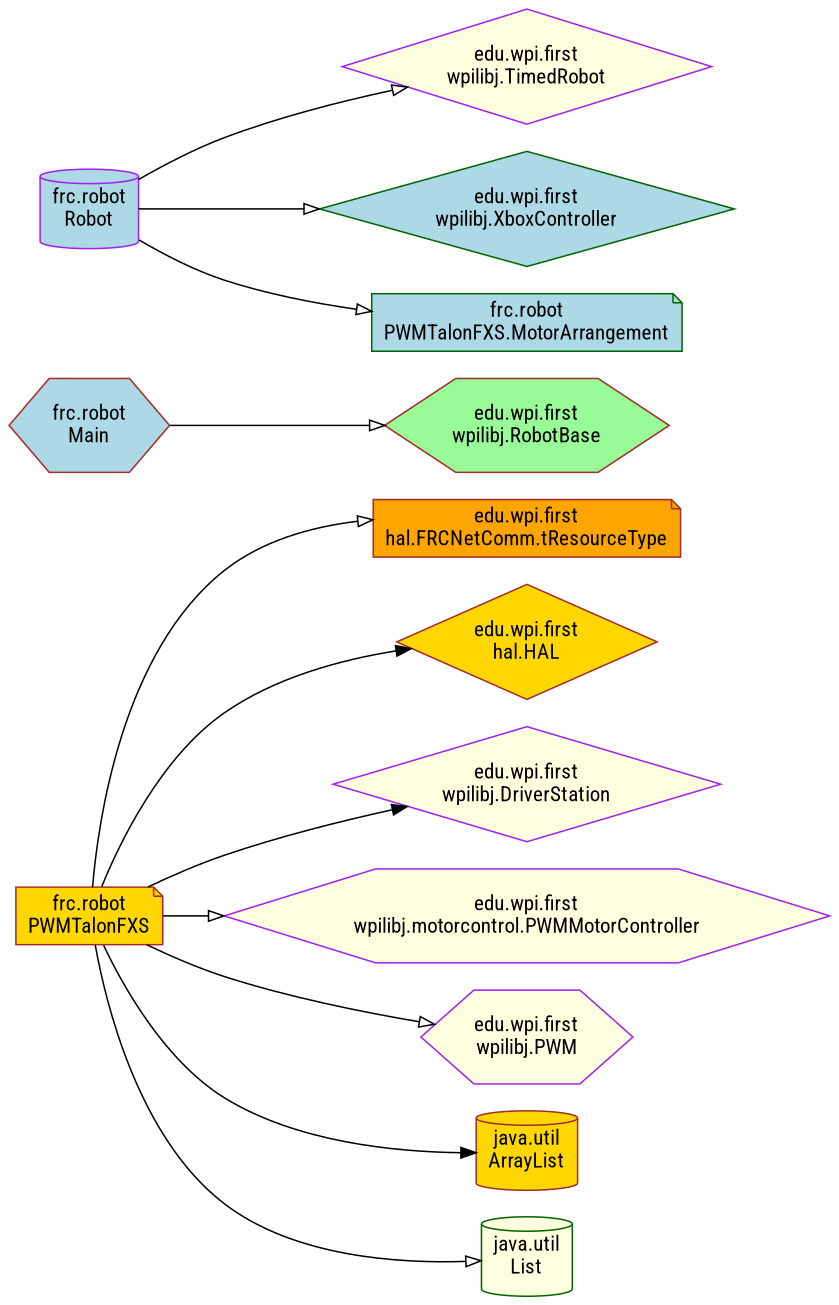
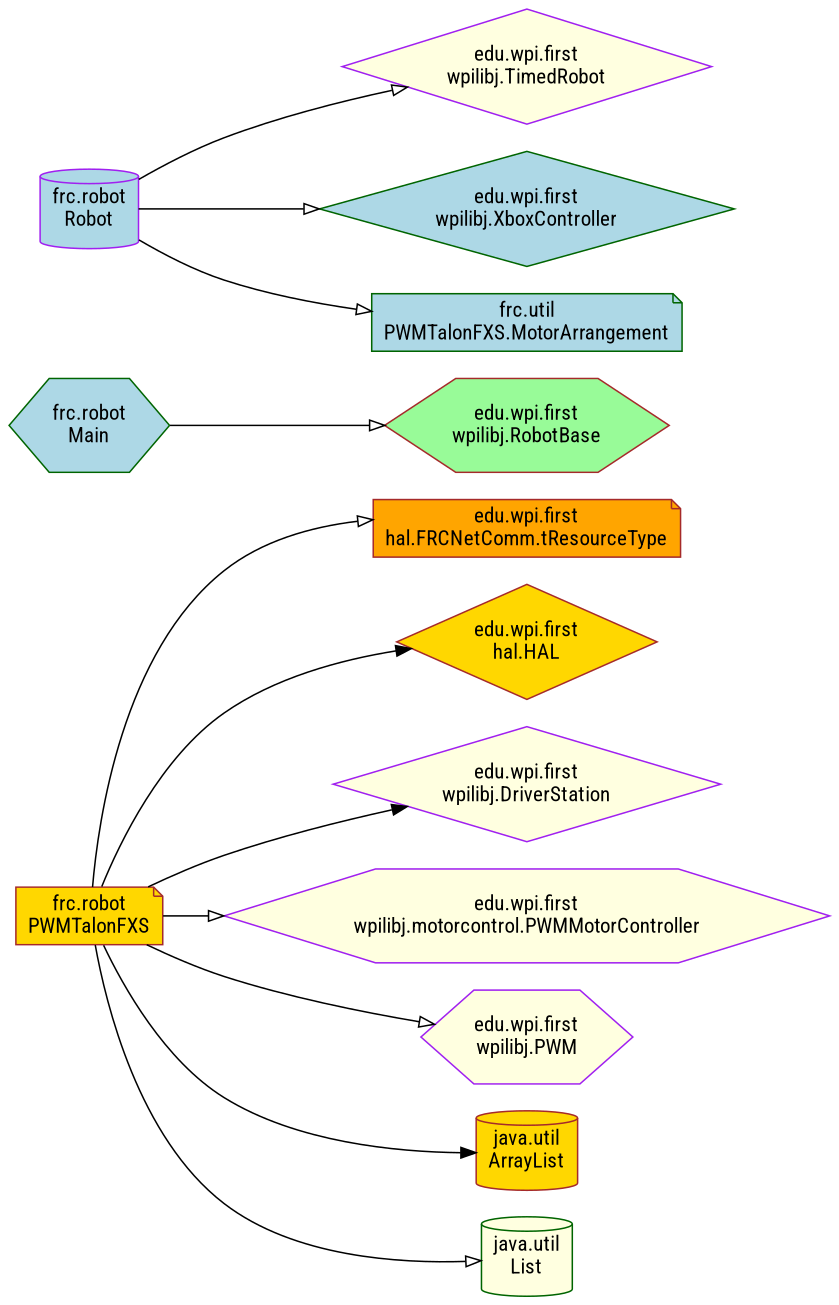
node "frc.robot PWMTalonFXS.MotorArrangement": label "frc.robot PWMTalonFXS.MotorArrangement" -> "frc.util PWMTalonFXS.MotorArrangement"
node "frc.robot Main": color brown -> darkgreen
